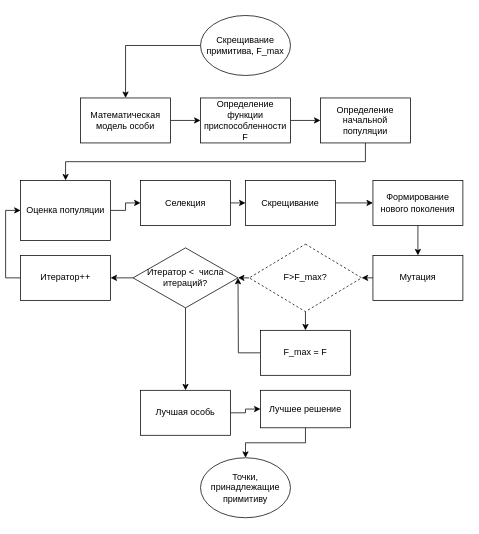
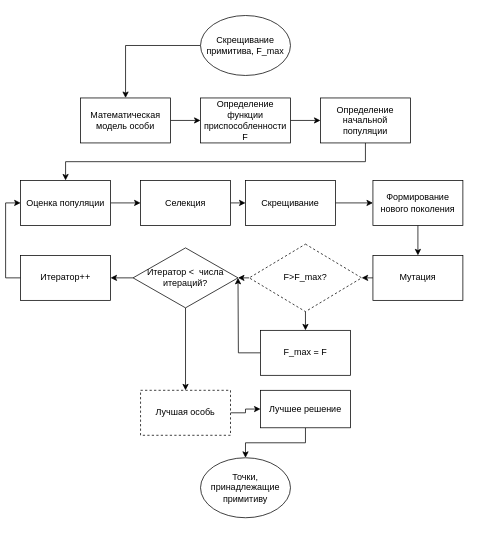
node "Оценка популяции": size 90x60 -> 90x45
node "Лучшая особь": style solid -> dashed
